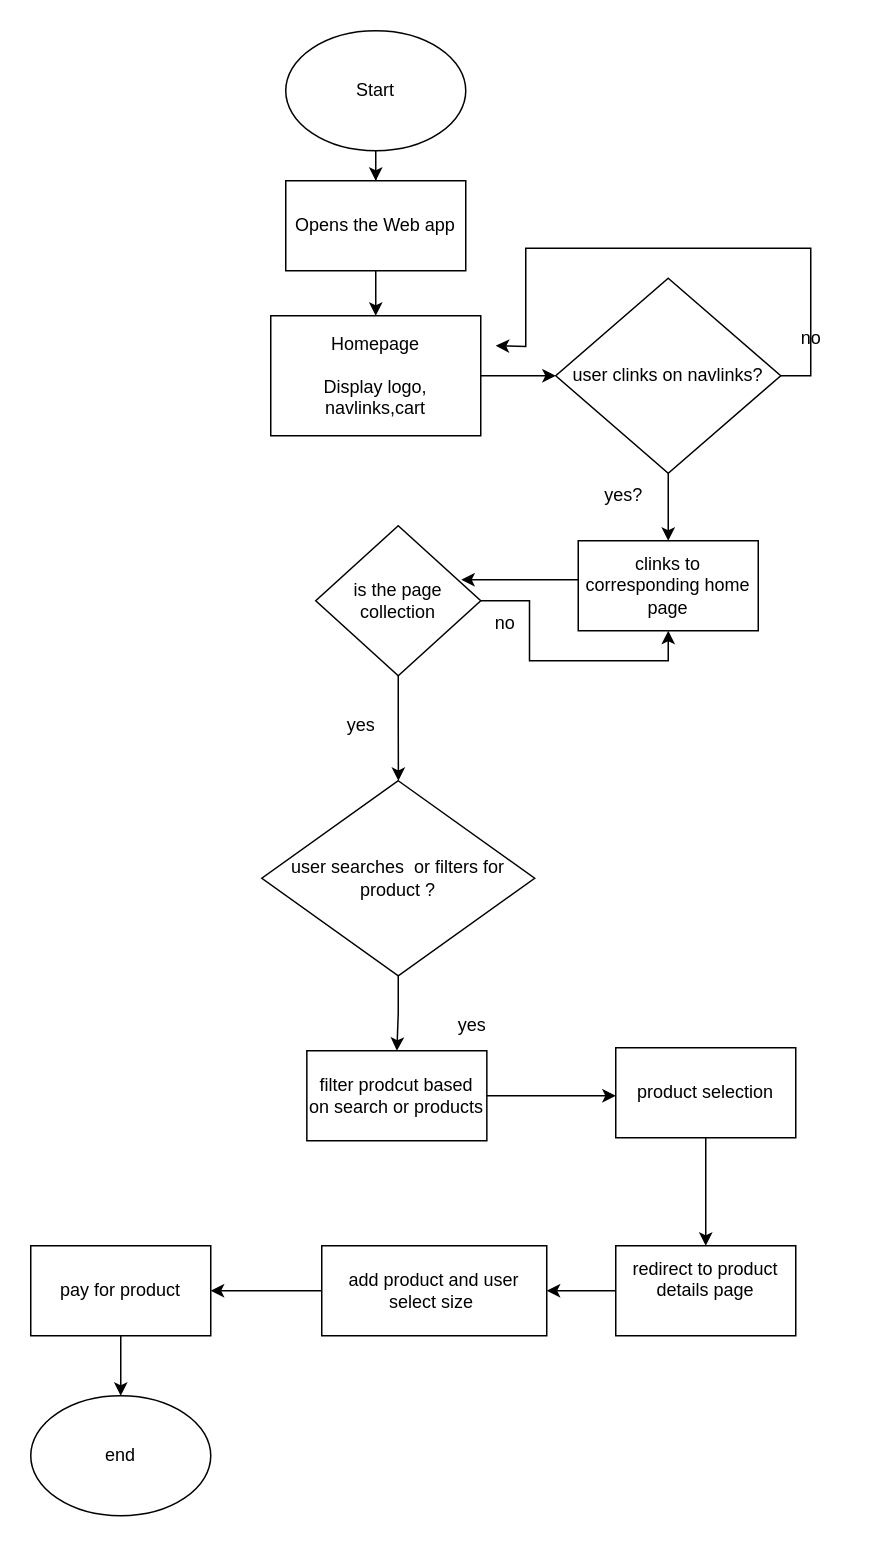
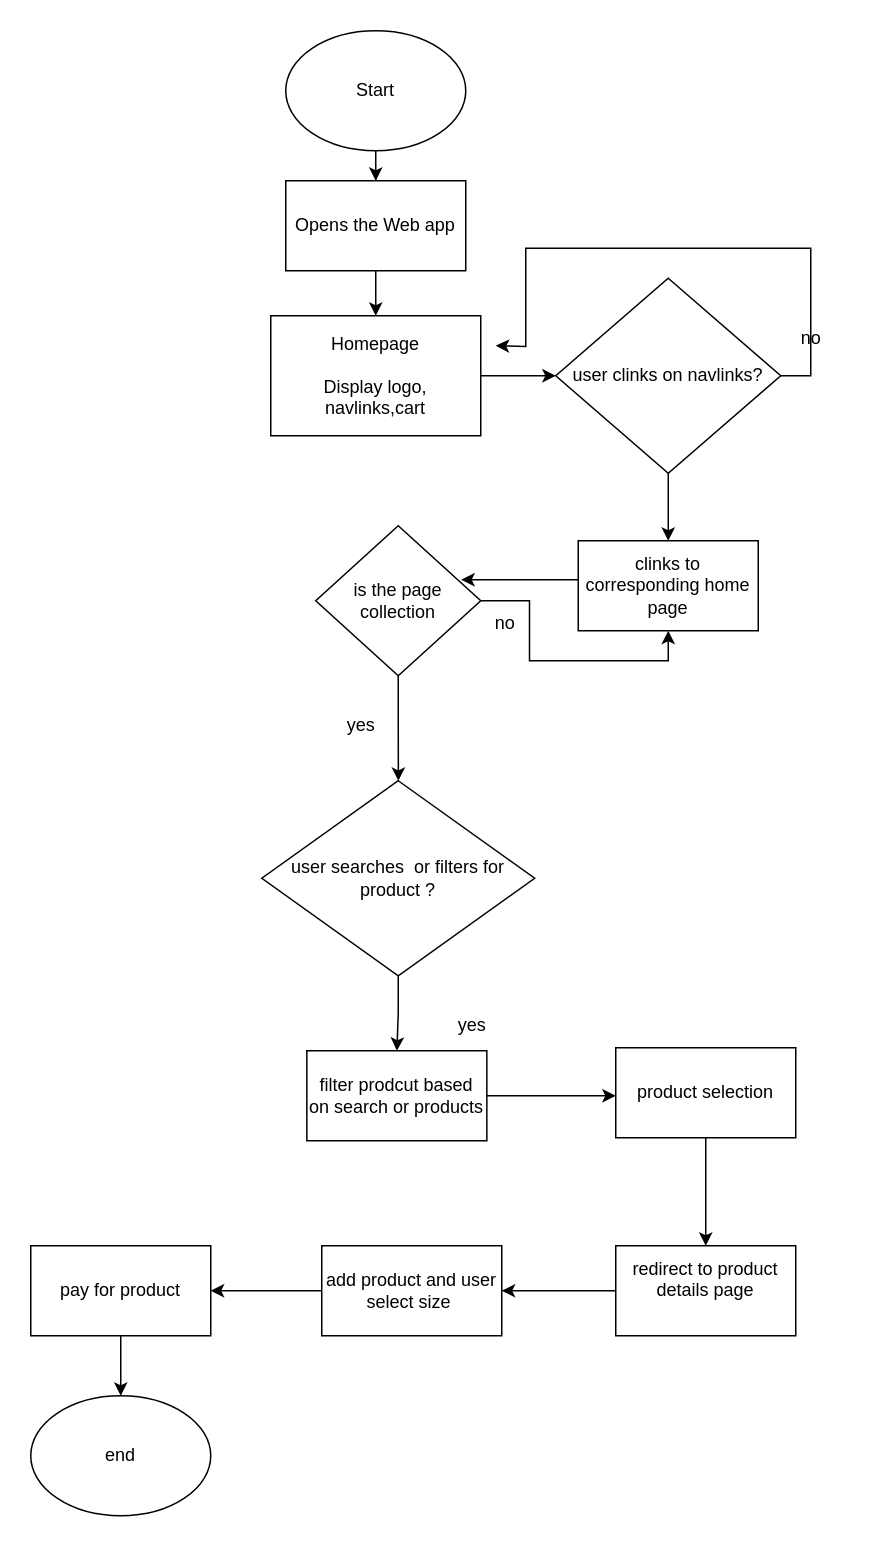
node "yes?": removed
node "add product and user select size": size 225x90 -> 180x90
